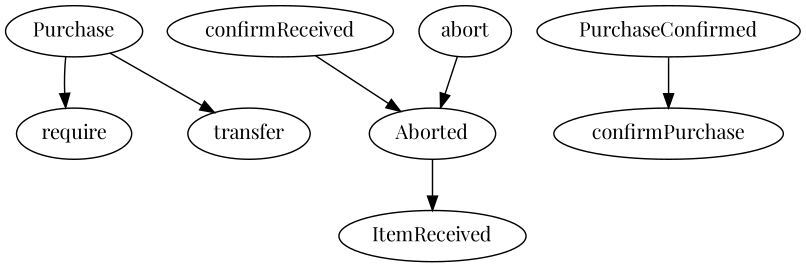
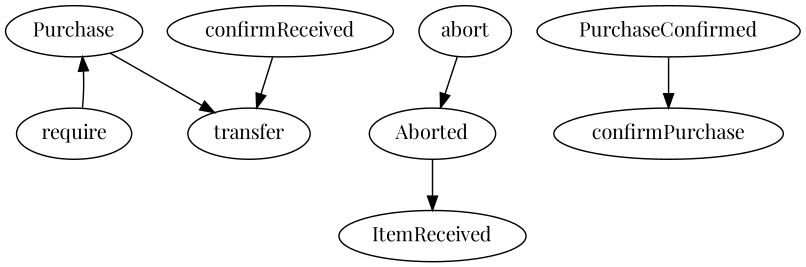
edge "Purchase" -> "require": reversed
edge "confirmReceived" -> "Aborted": now "confirmReceived" -> "transfer"
